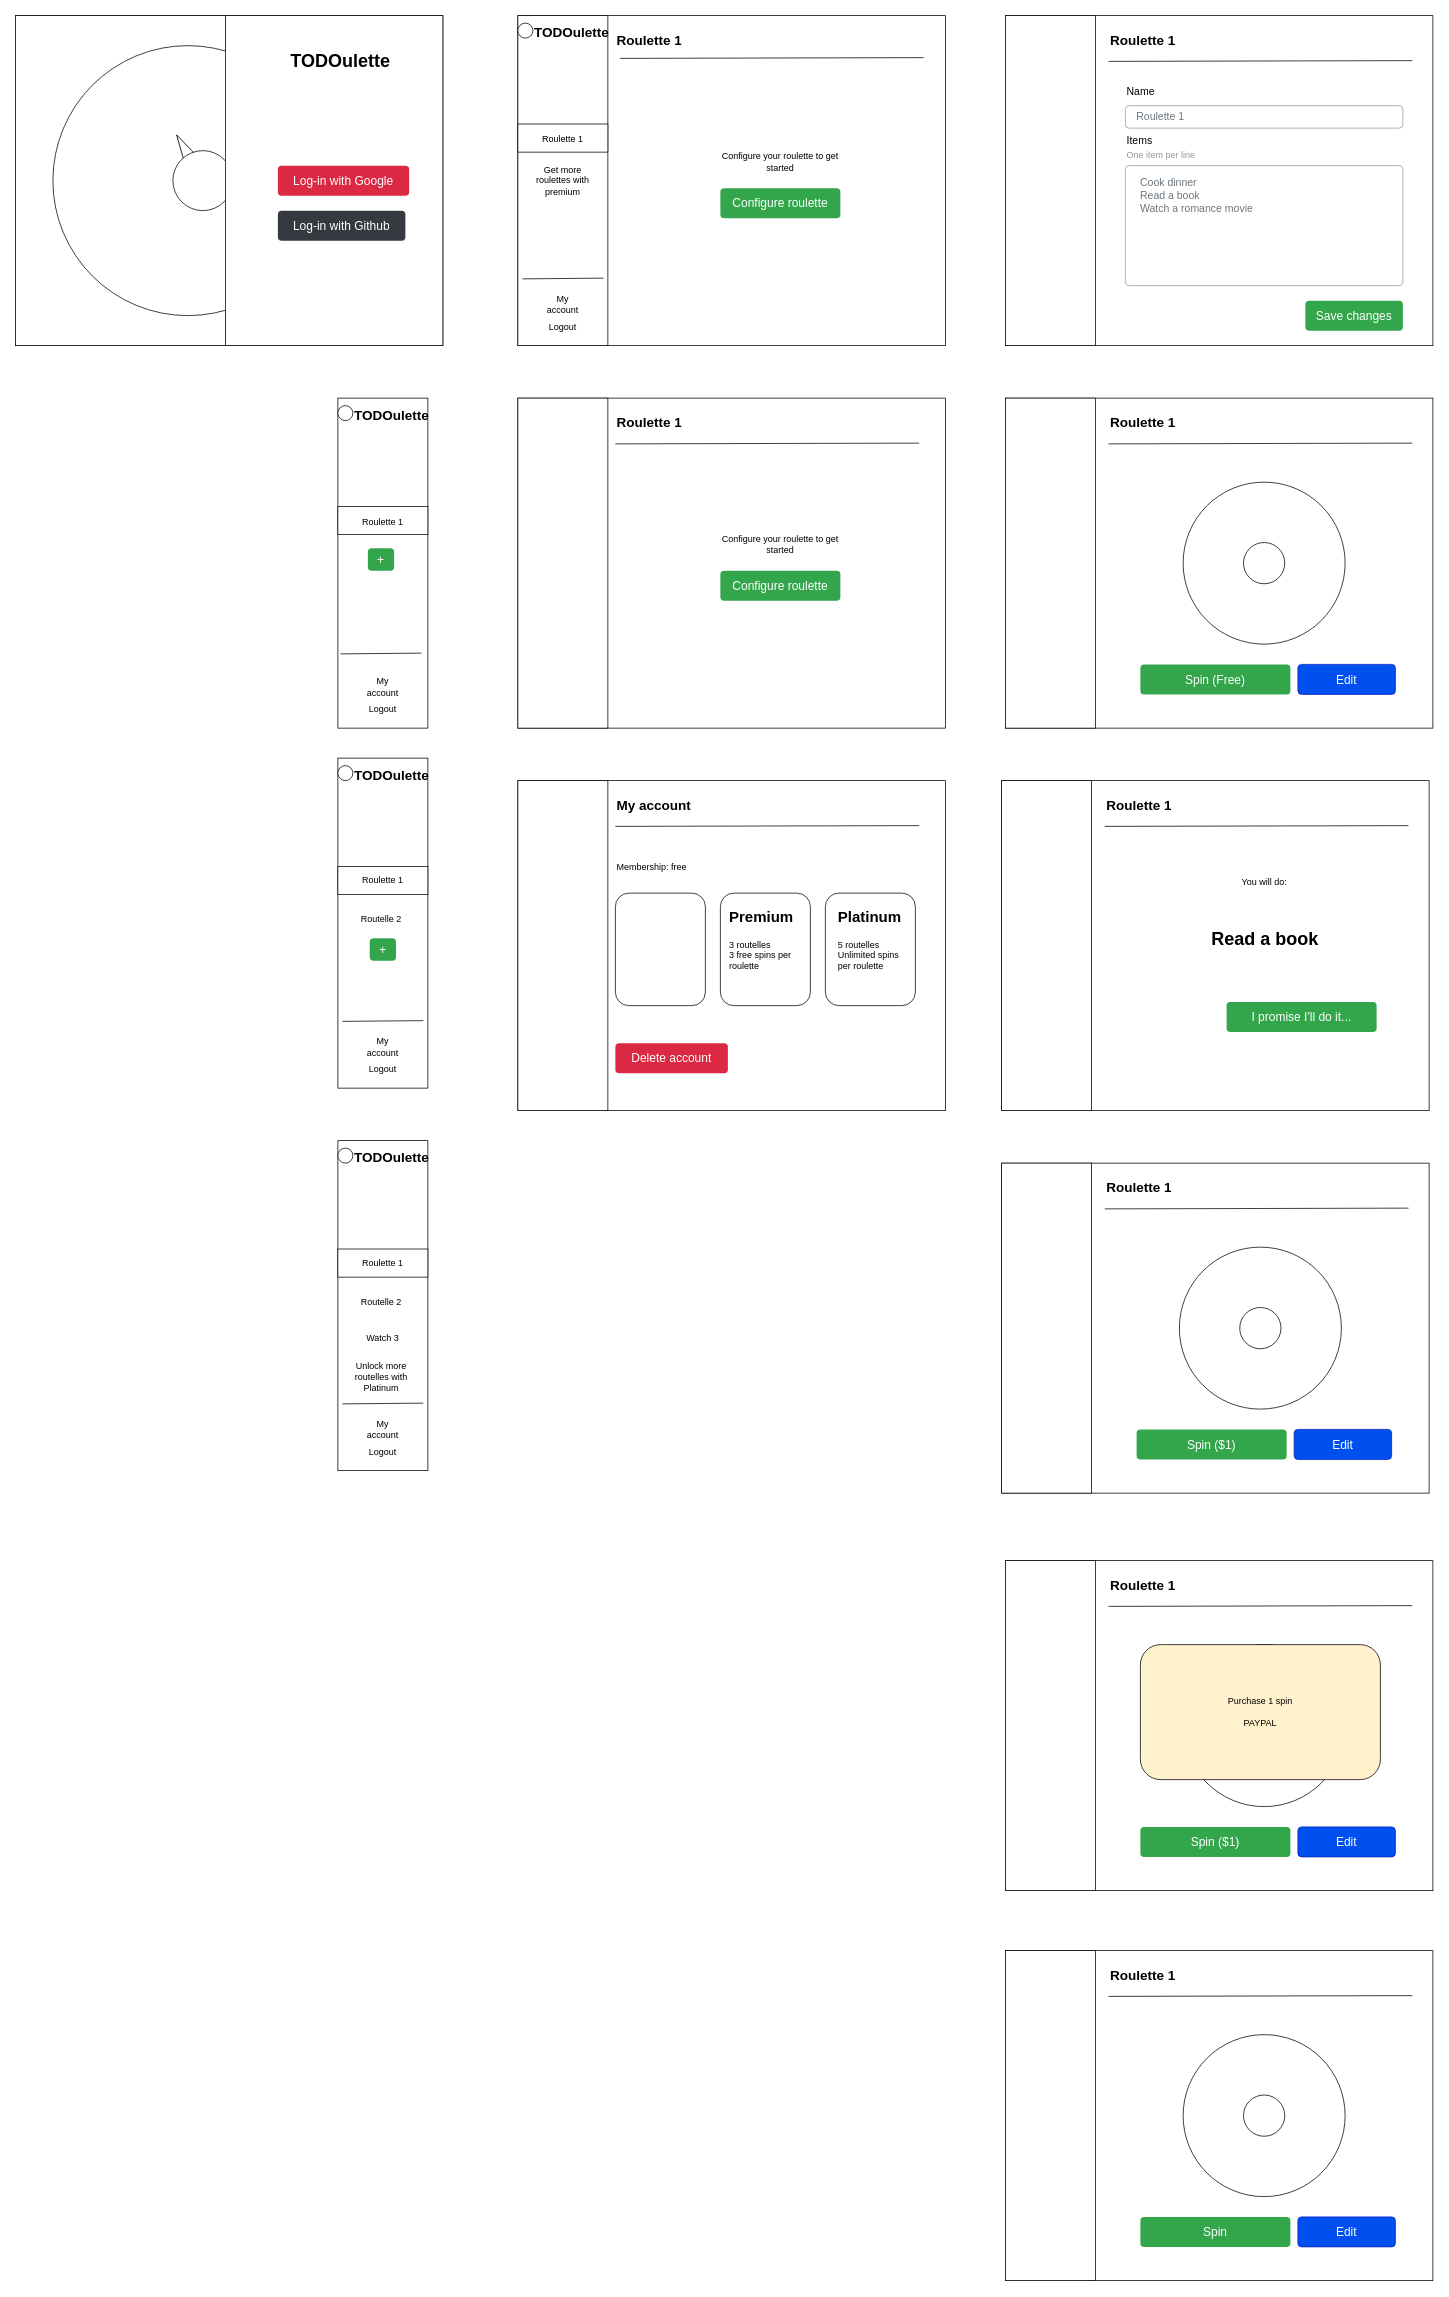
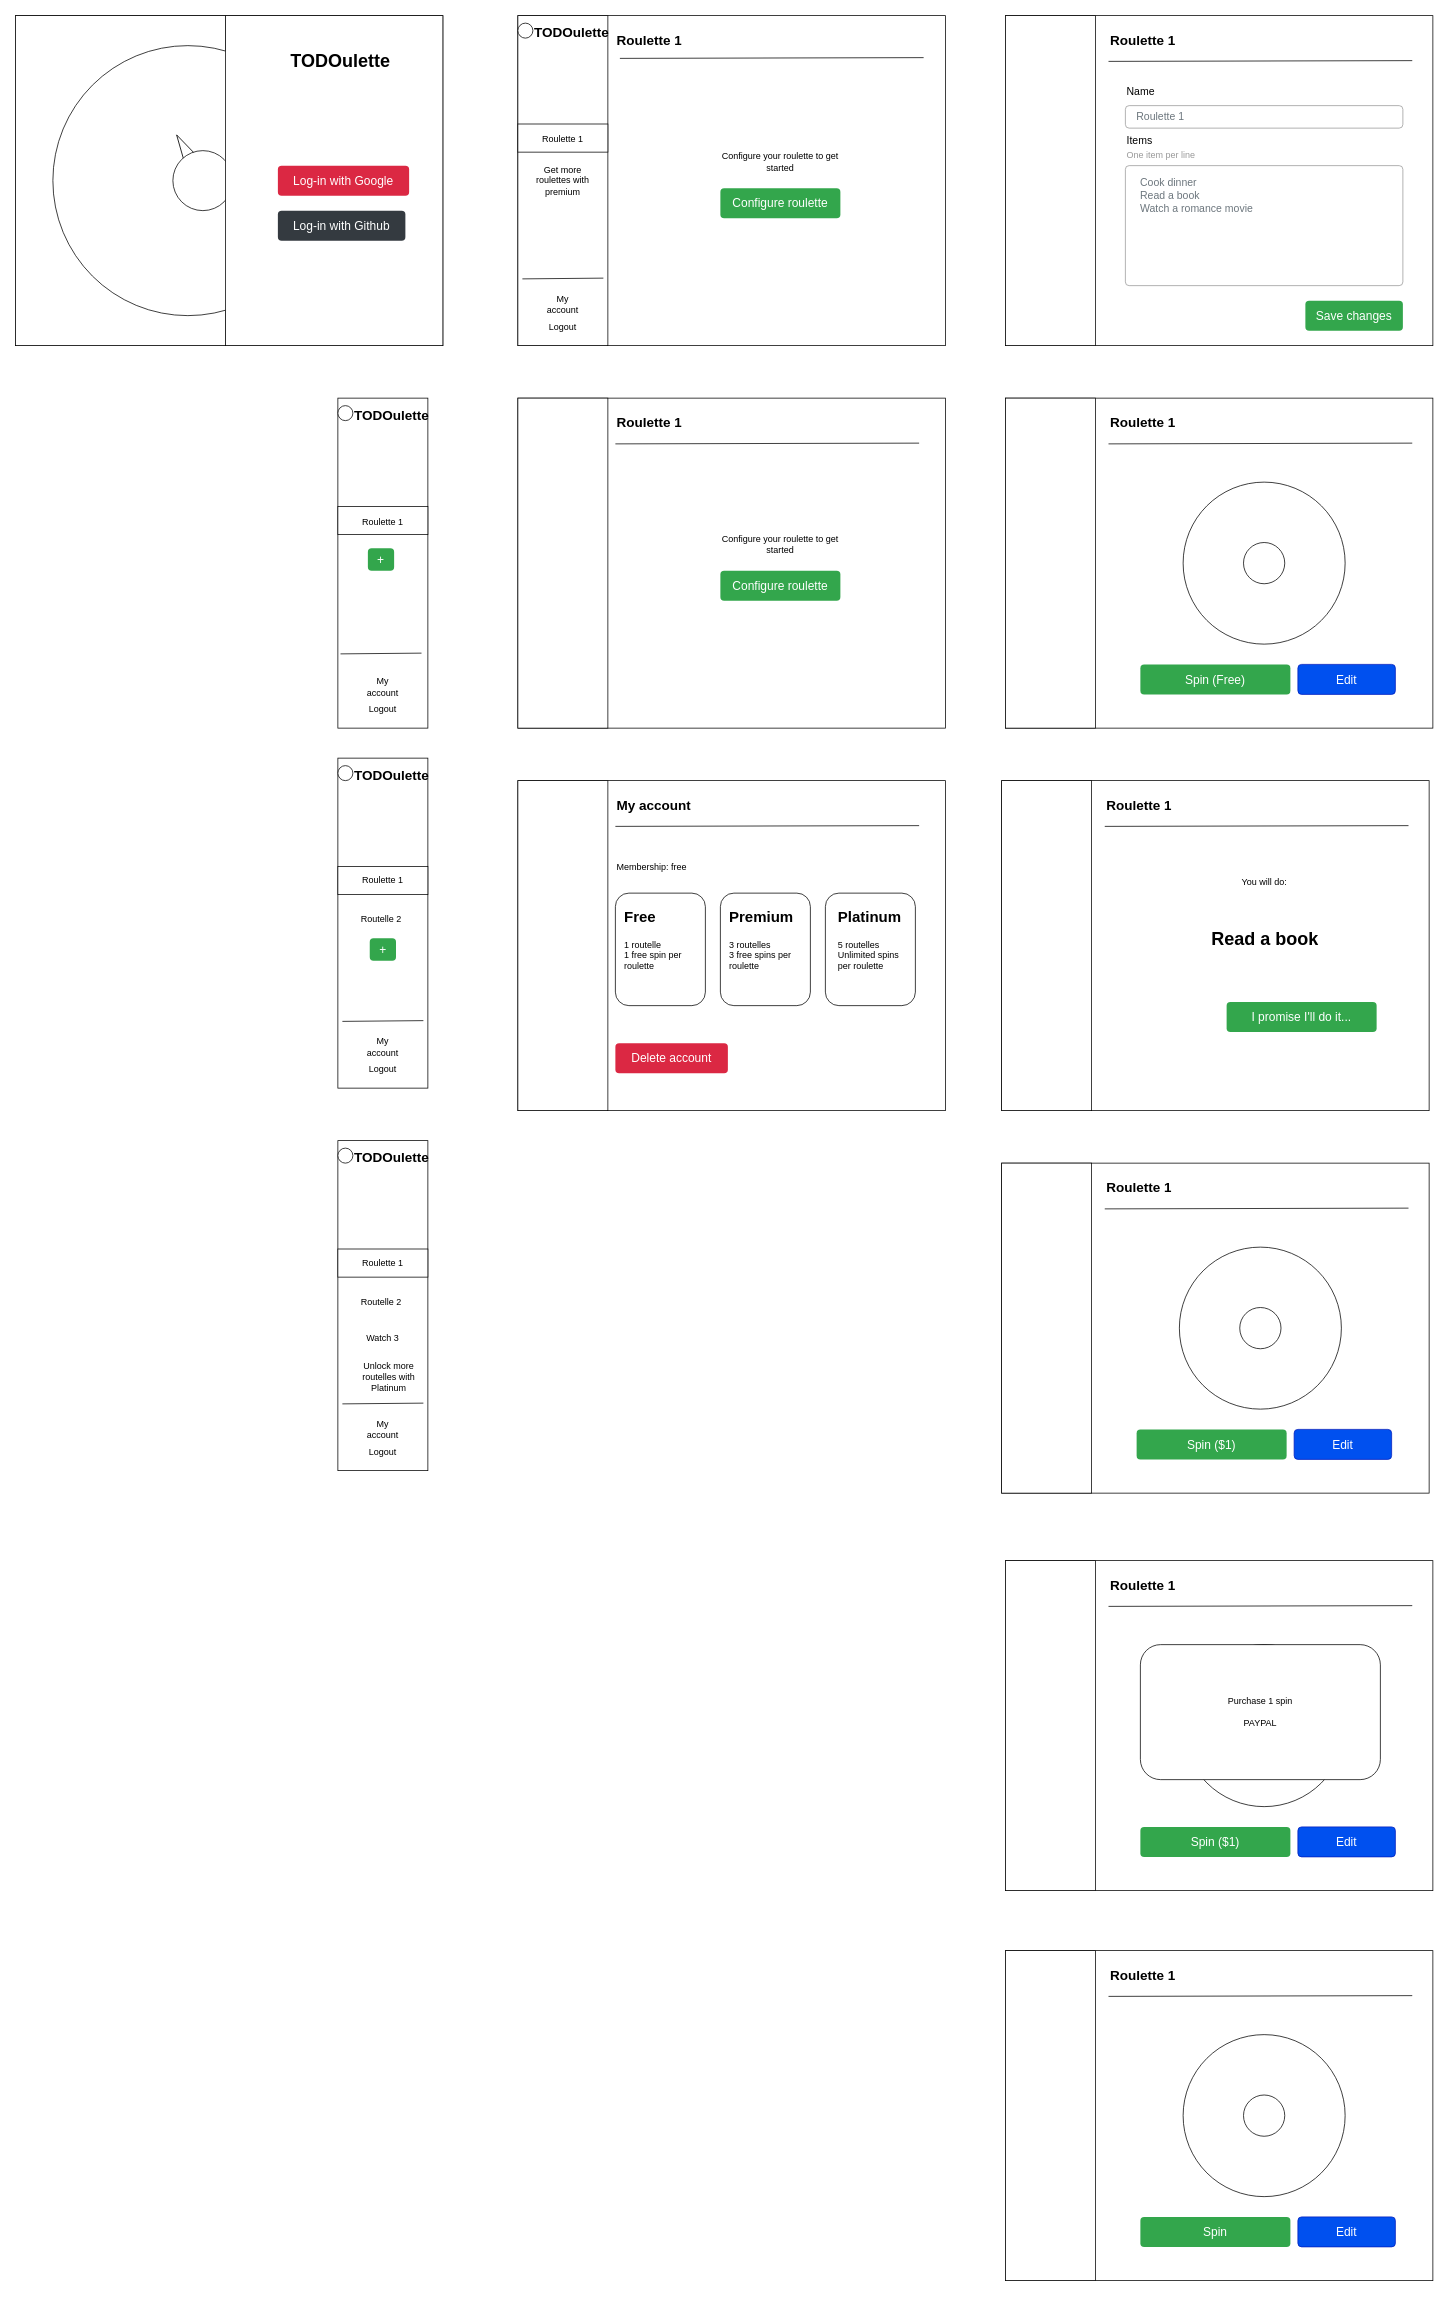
node "Free 1 routelle 1 free spin per roulette": added
node "Unlock more routelles with Platinum": moved (381, 1377) -> (389, 1377)
node "Purchase 1 spin PAYPAL": fillcolor #fff2cc -> #ffffff
